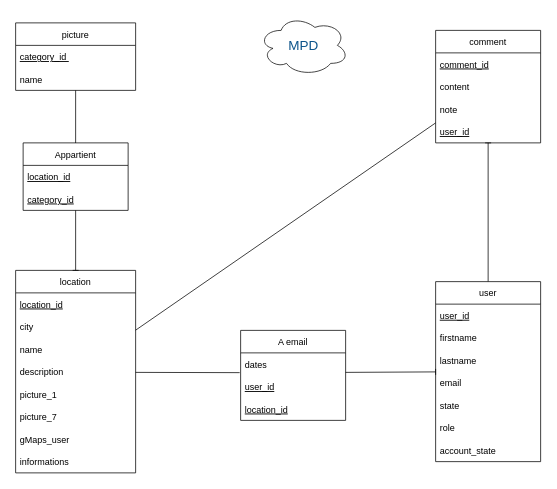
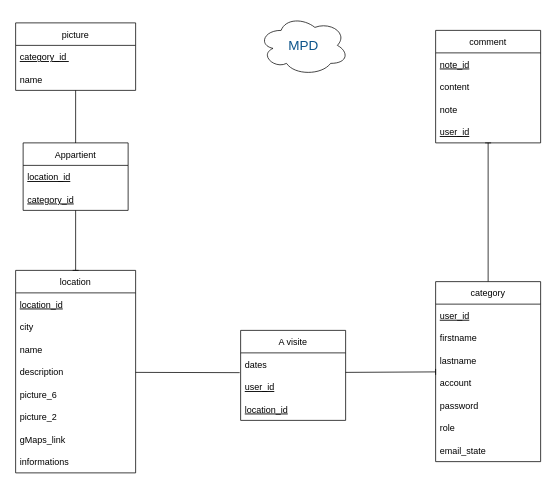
node "comment_id": label "comment_id" -> "note_id"
edge "comment" -- "location": removed
node "user": label "user" -> "category"
node "A email": label "A email" -> "A visite"
node "email": label "email" -> "account"
node "picture_1": label "picture_1" -> "picture_6"
node "state": label "state" -> "password"
node "picture_7": label "picture_7" -> "picture_2"
node "gMaps_user": label "gMaps_user" -> "gMaps_link"
node "account_state": label "account_state" -> "email_state"
